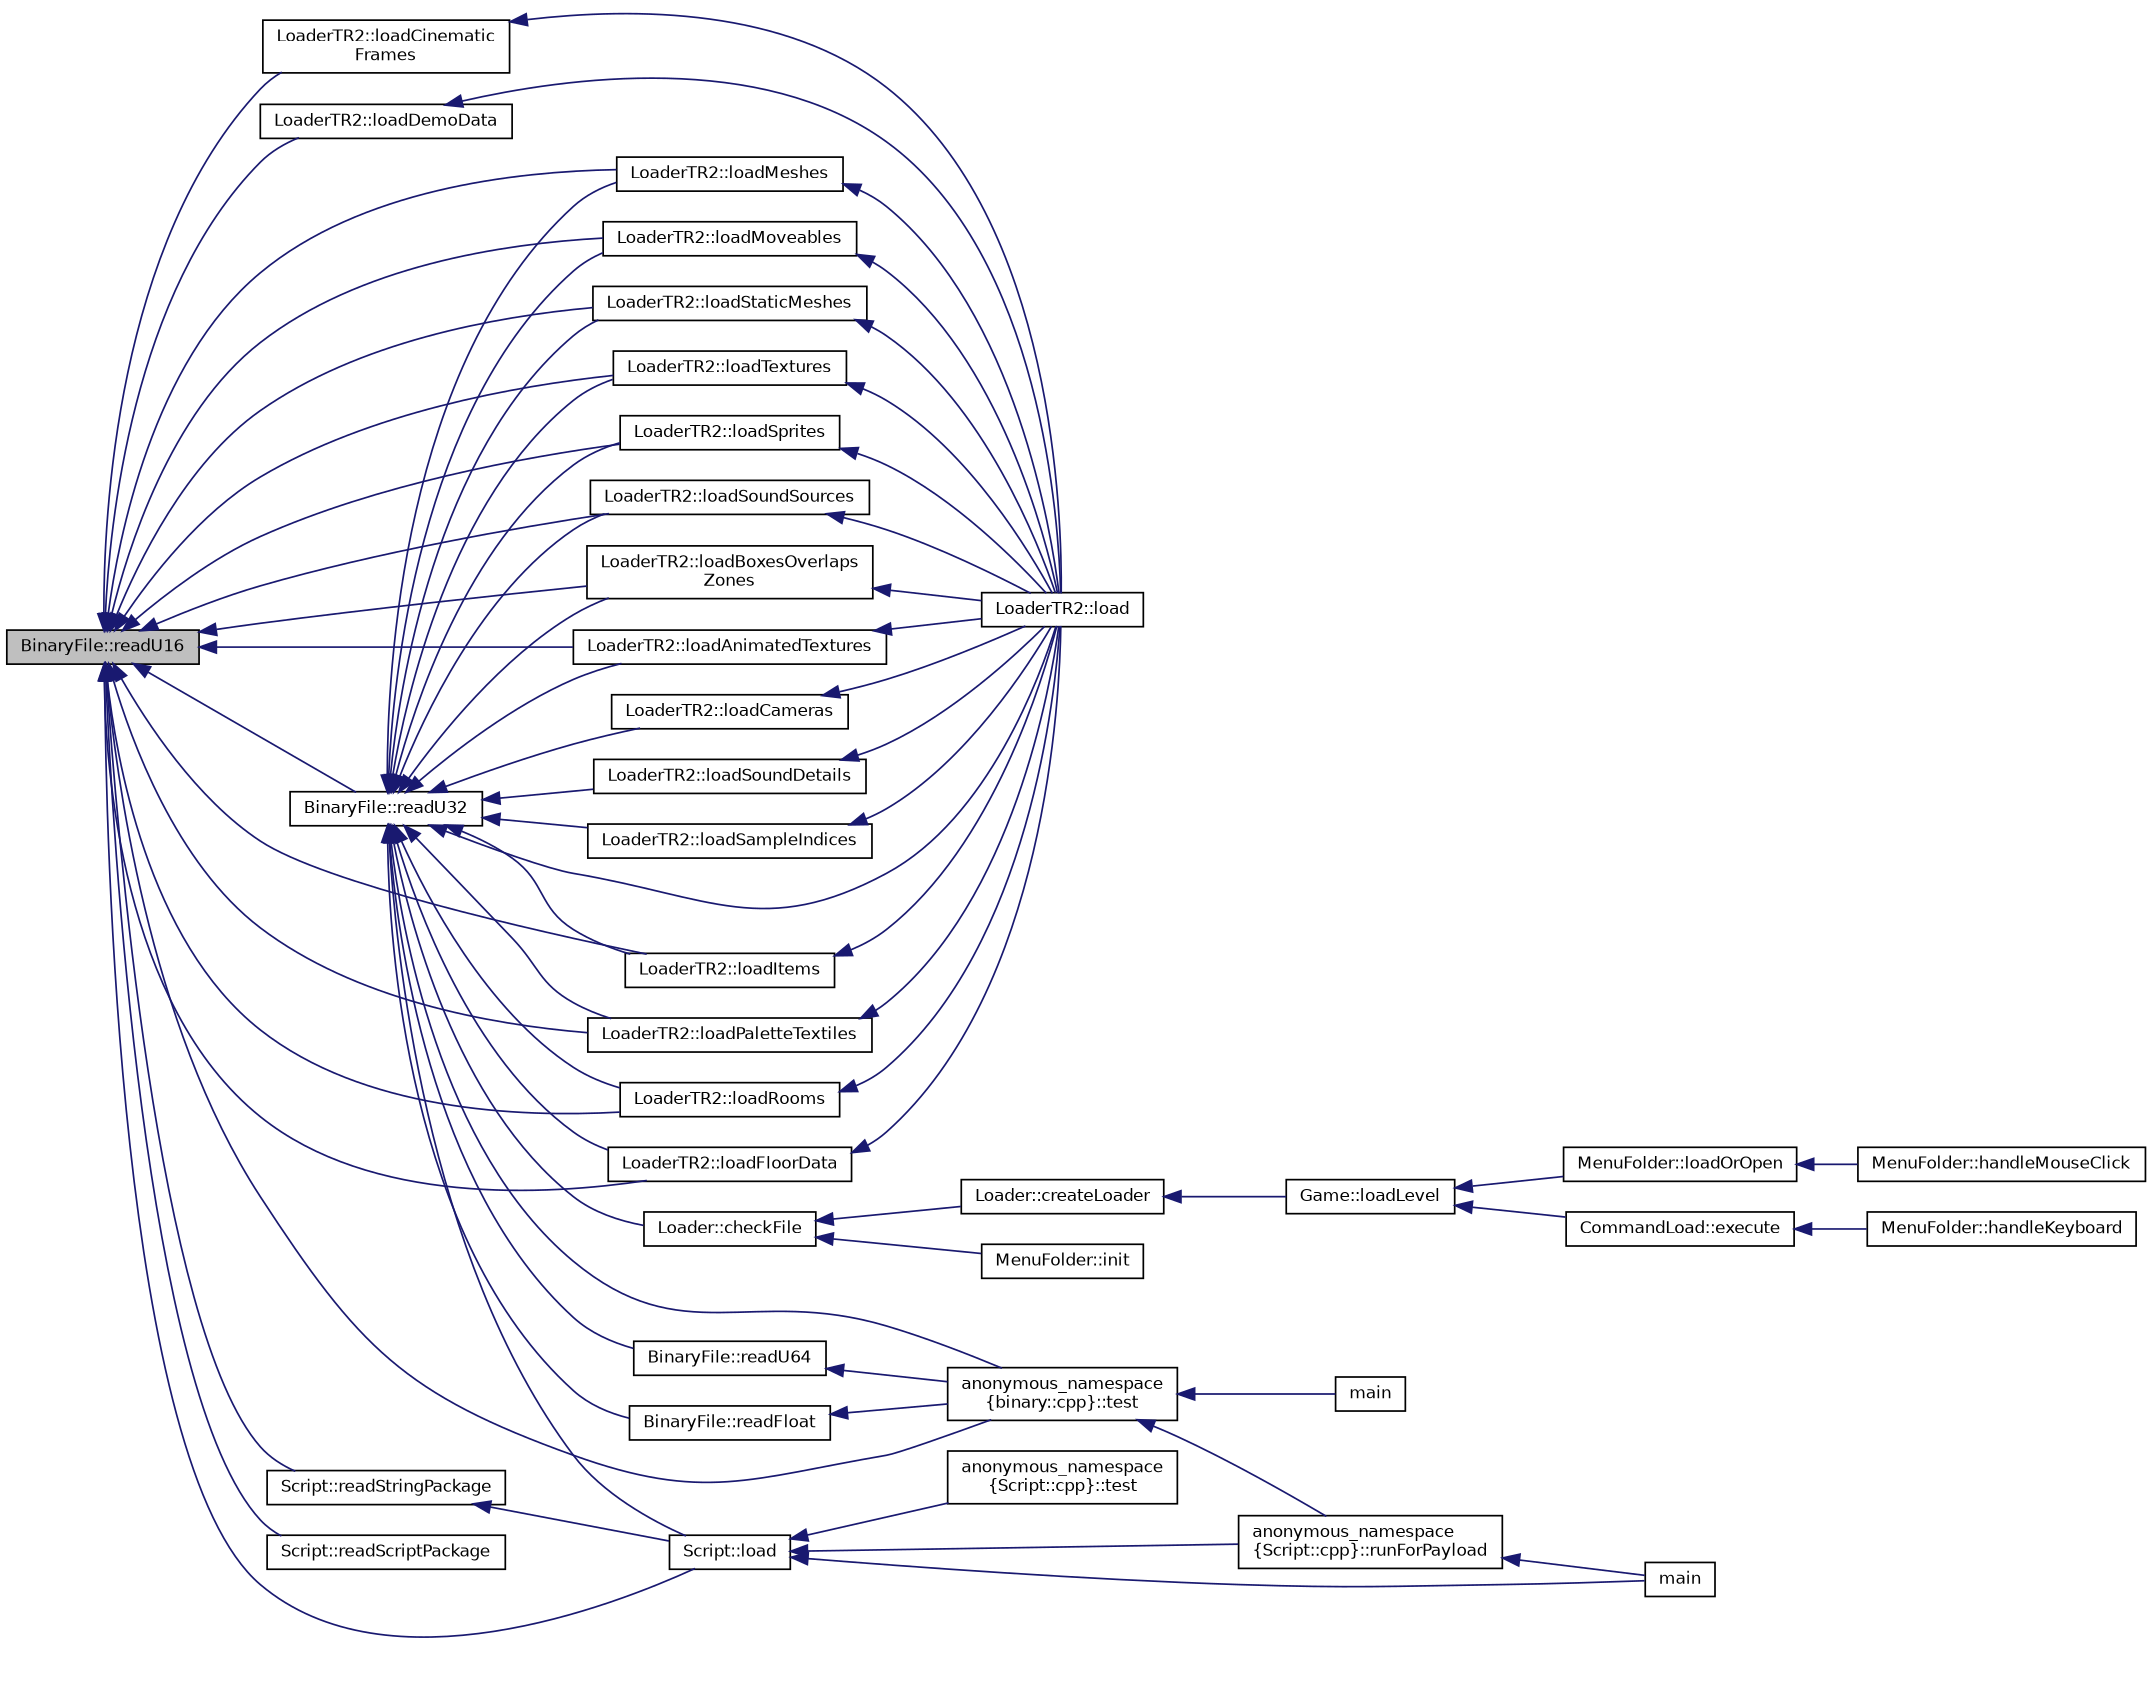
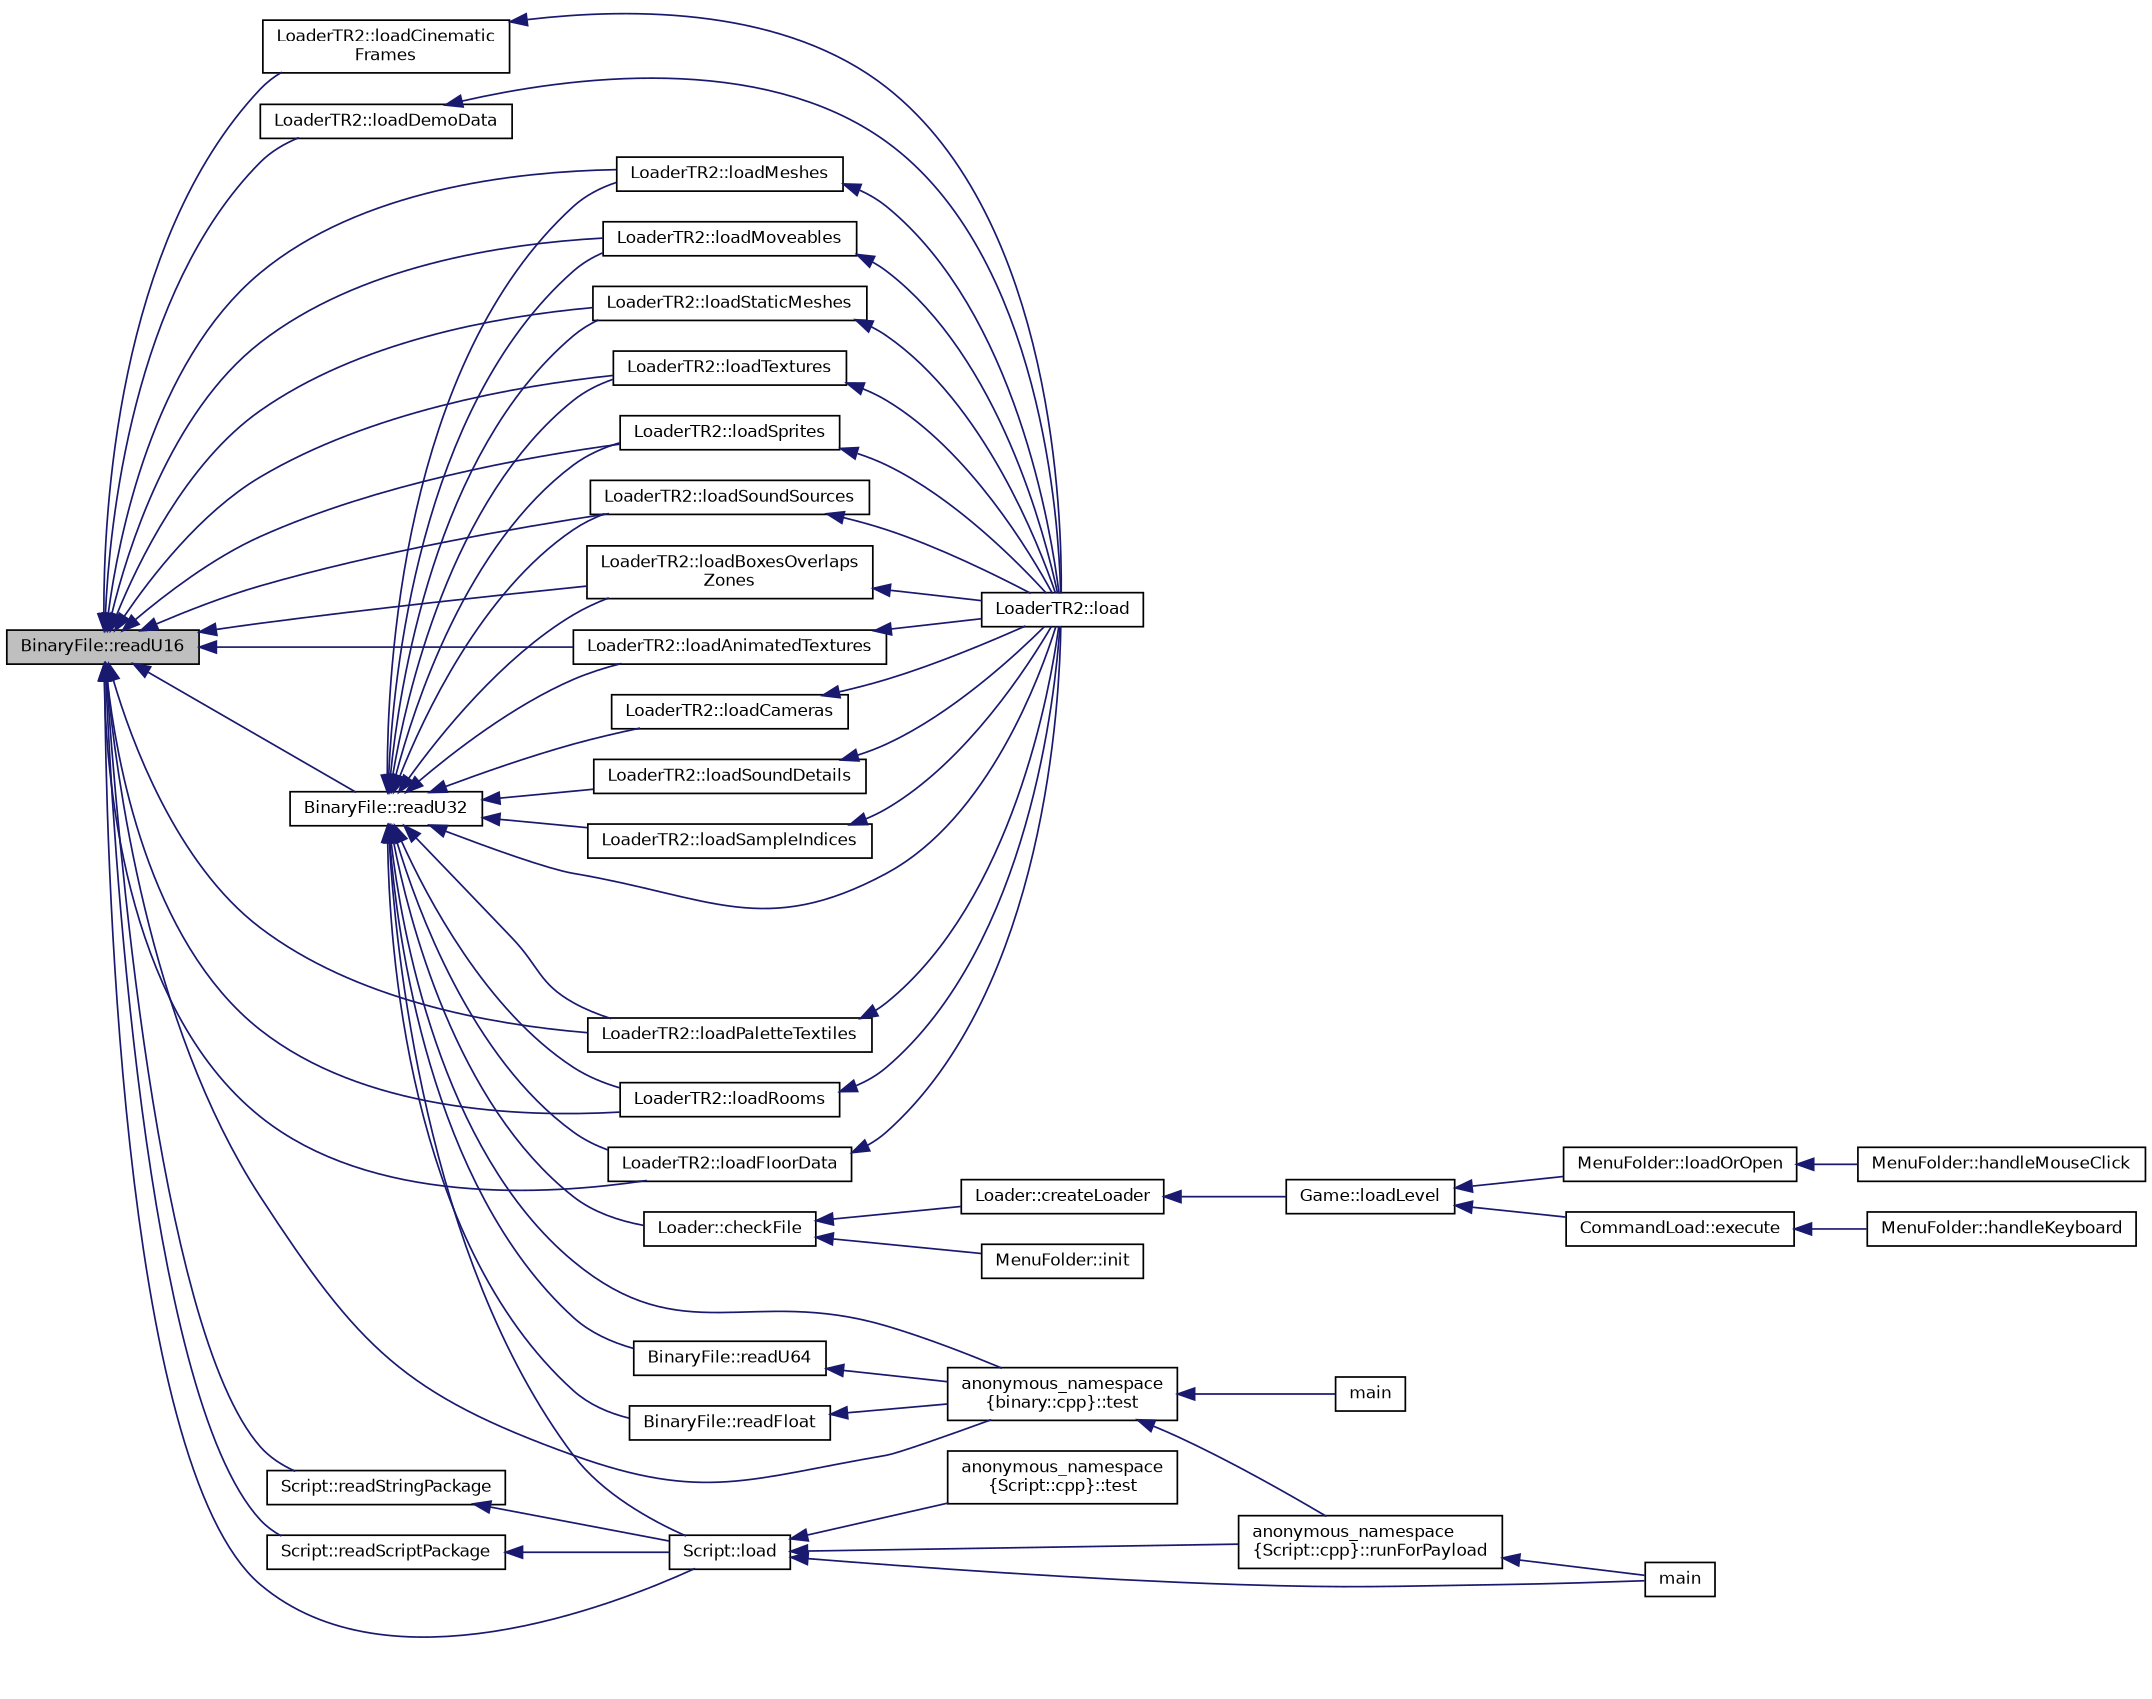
node "LoaderTR2::loadItems": removed
edge "Script::load" -> "Script::readScriptPackage": added
